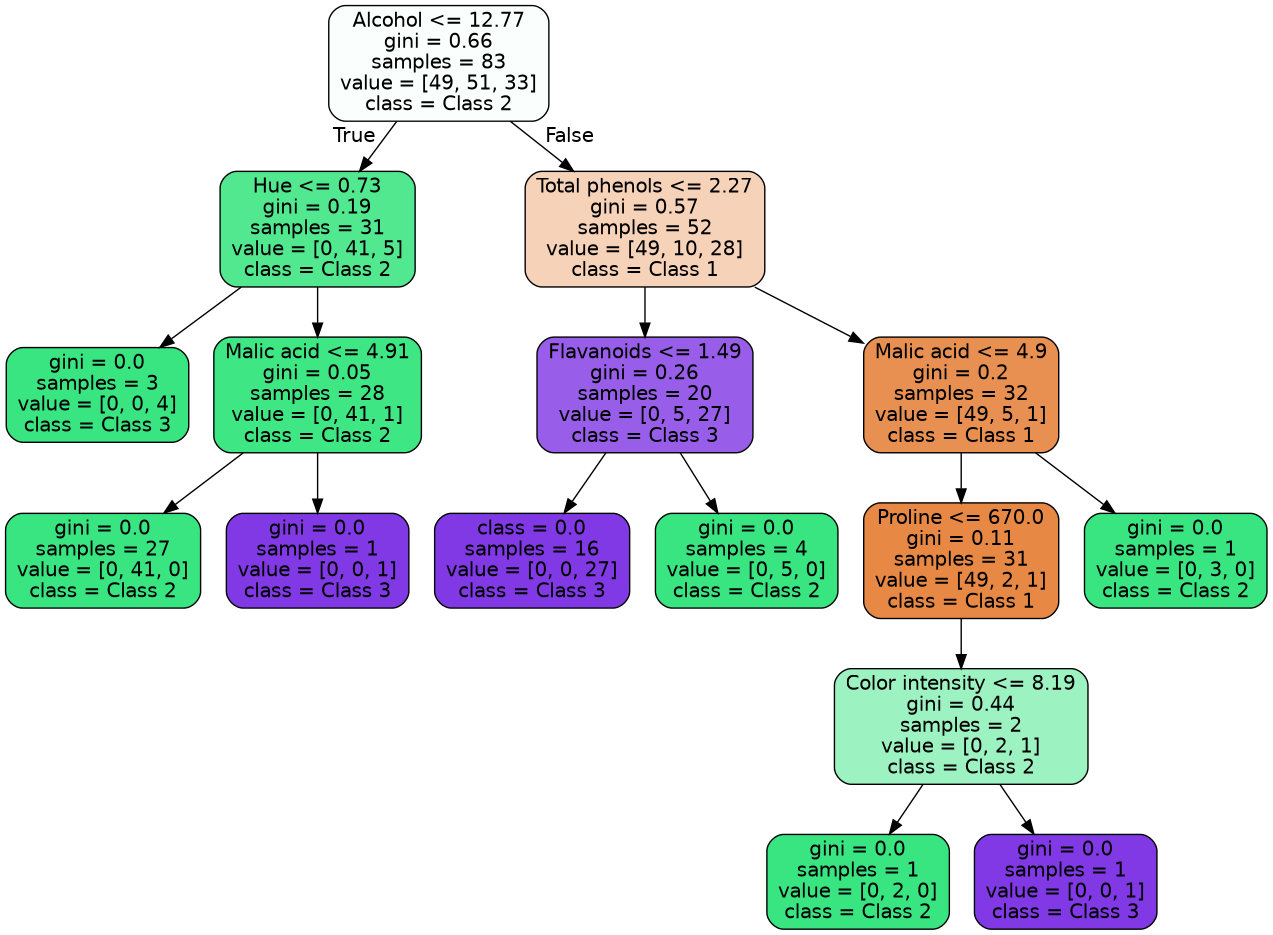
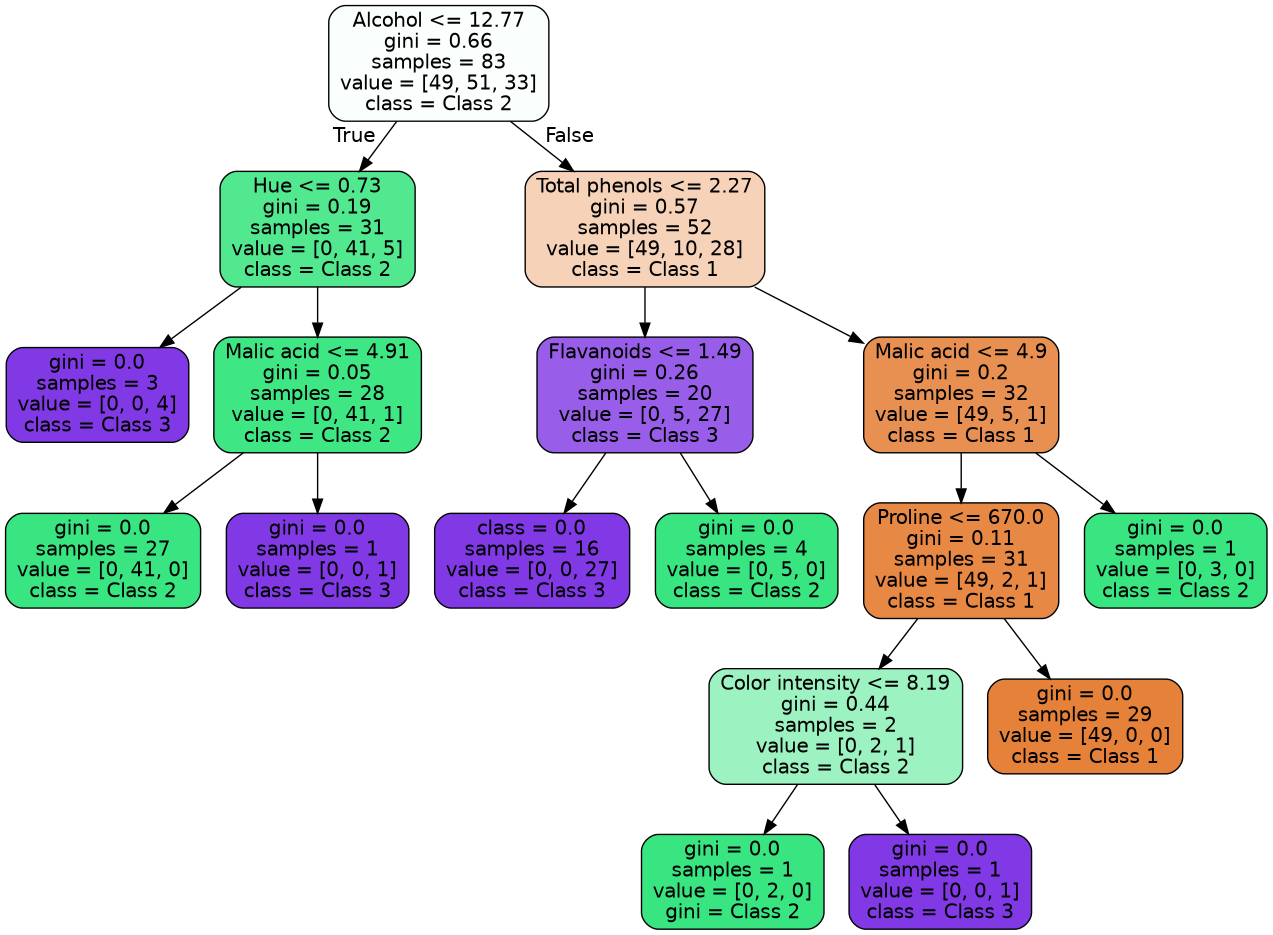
node "gini = 0.0 samples = 3 value = [0, 0, 4] class = Class 3": fillcolor #39e581 -> #8139e5
node "gini = 0.0 samples = 29 value = [49, 0, 0] class = Class 1": added
node "gini = 0.0 samples = 1 value = [0, 2, 0] class = Class 2": label "gini = 0.0 samples = 1 value = [0, 2, 0] class = Class 2" -> "gini = 0.0 samples = 1 value = [0, 2, 0] gini = Class 2"
